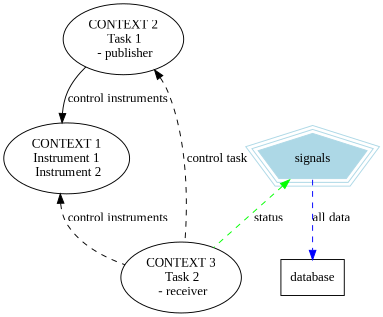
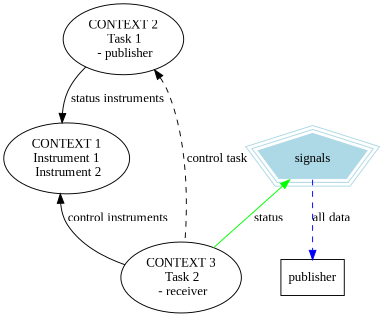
edge "CONTEXT 2 Task 1 - publisher" -> "CONTEXT 1 Instrument 1 Instrument 2": label "control instruments" -> "status instruments"
edge "CONTEXT 3 Task 2 - receiver" -> "signals": style dashed -> solid
edge "CONTEXT 3 Task 2 - receiver" -> "CONTEXT 1 Instrument 1 Instrument 2": style dashed -> solid
node "database": label "database" -> "publisher"
